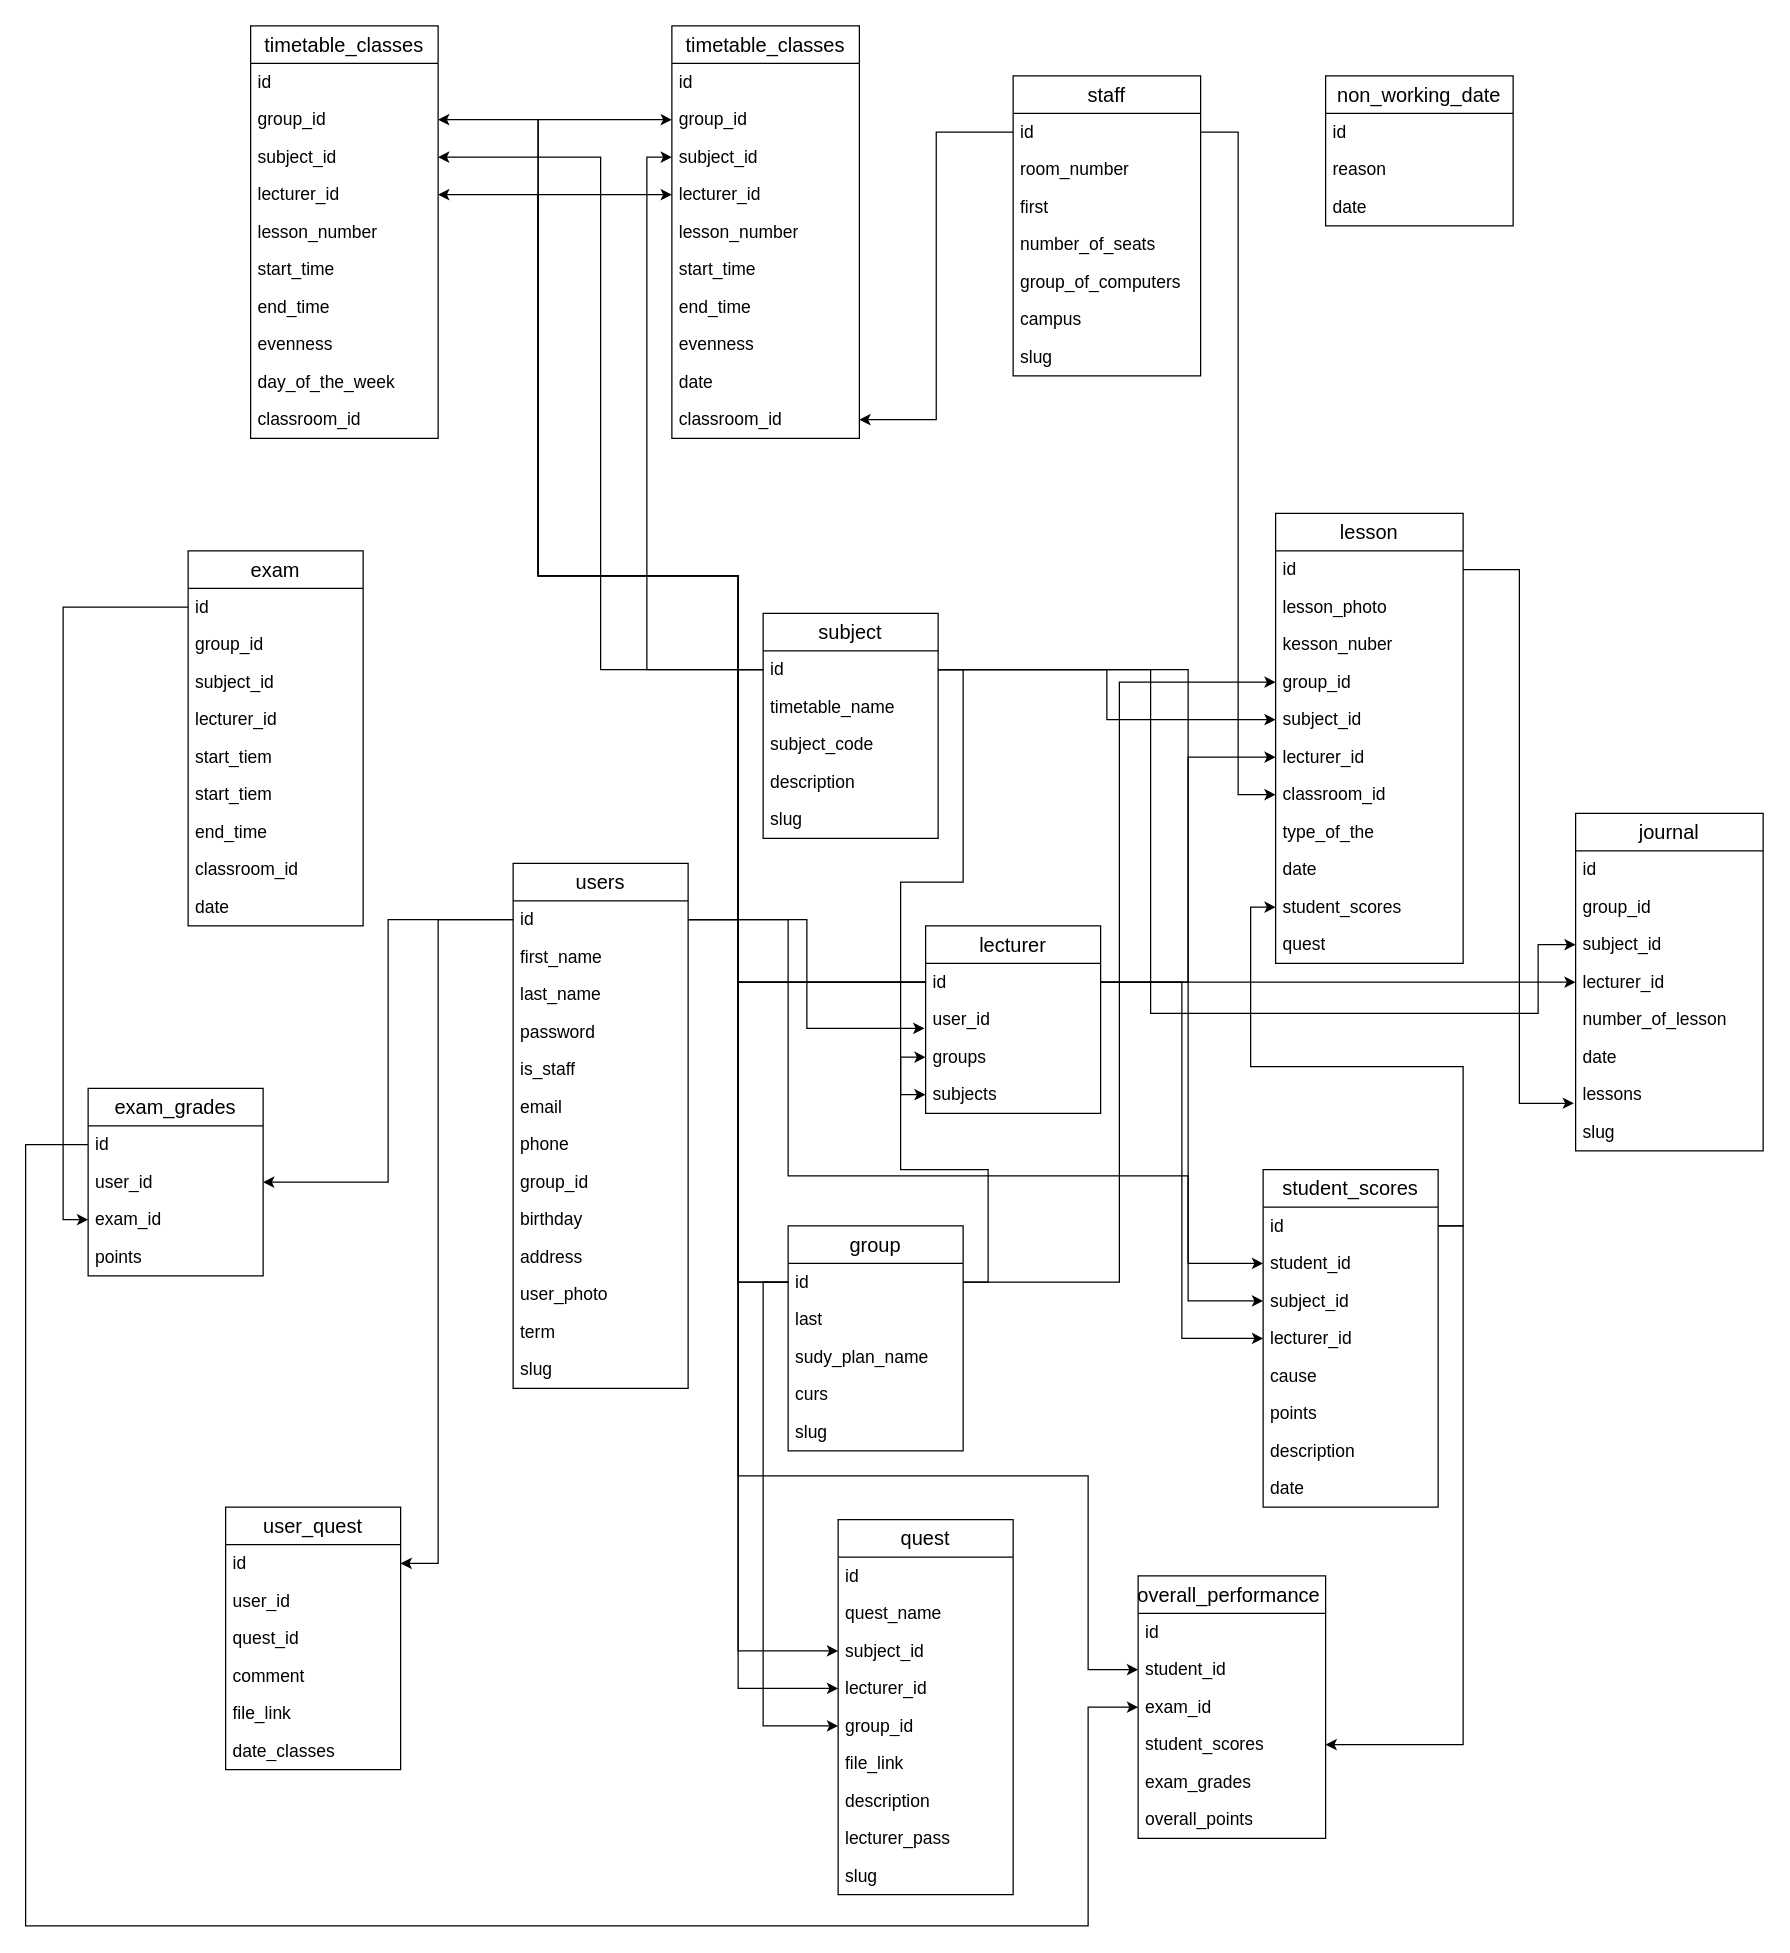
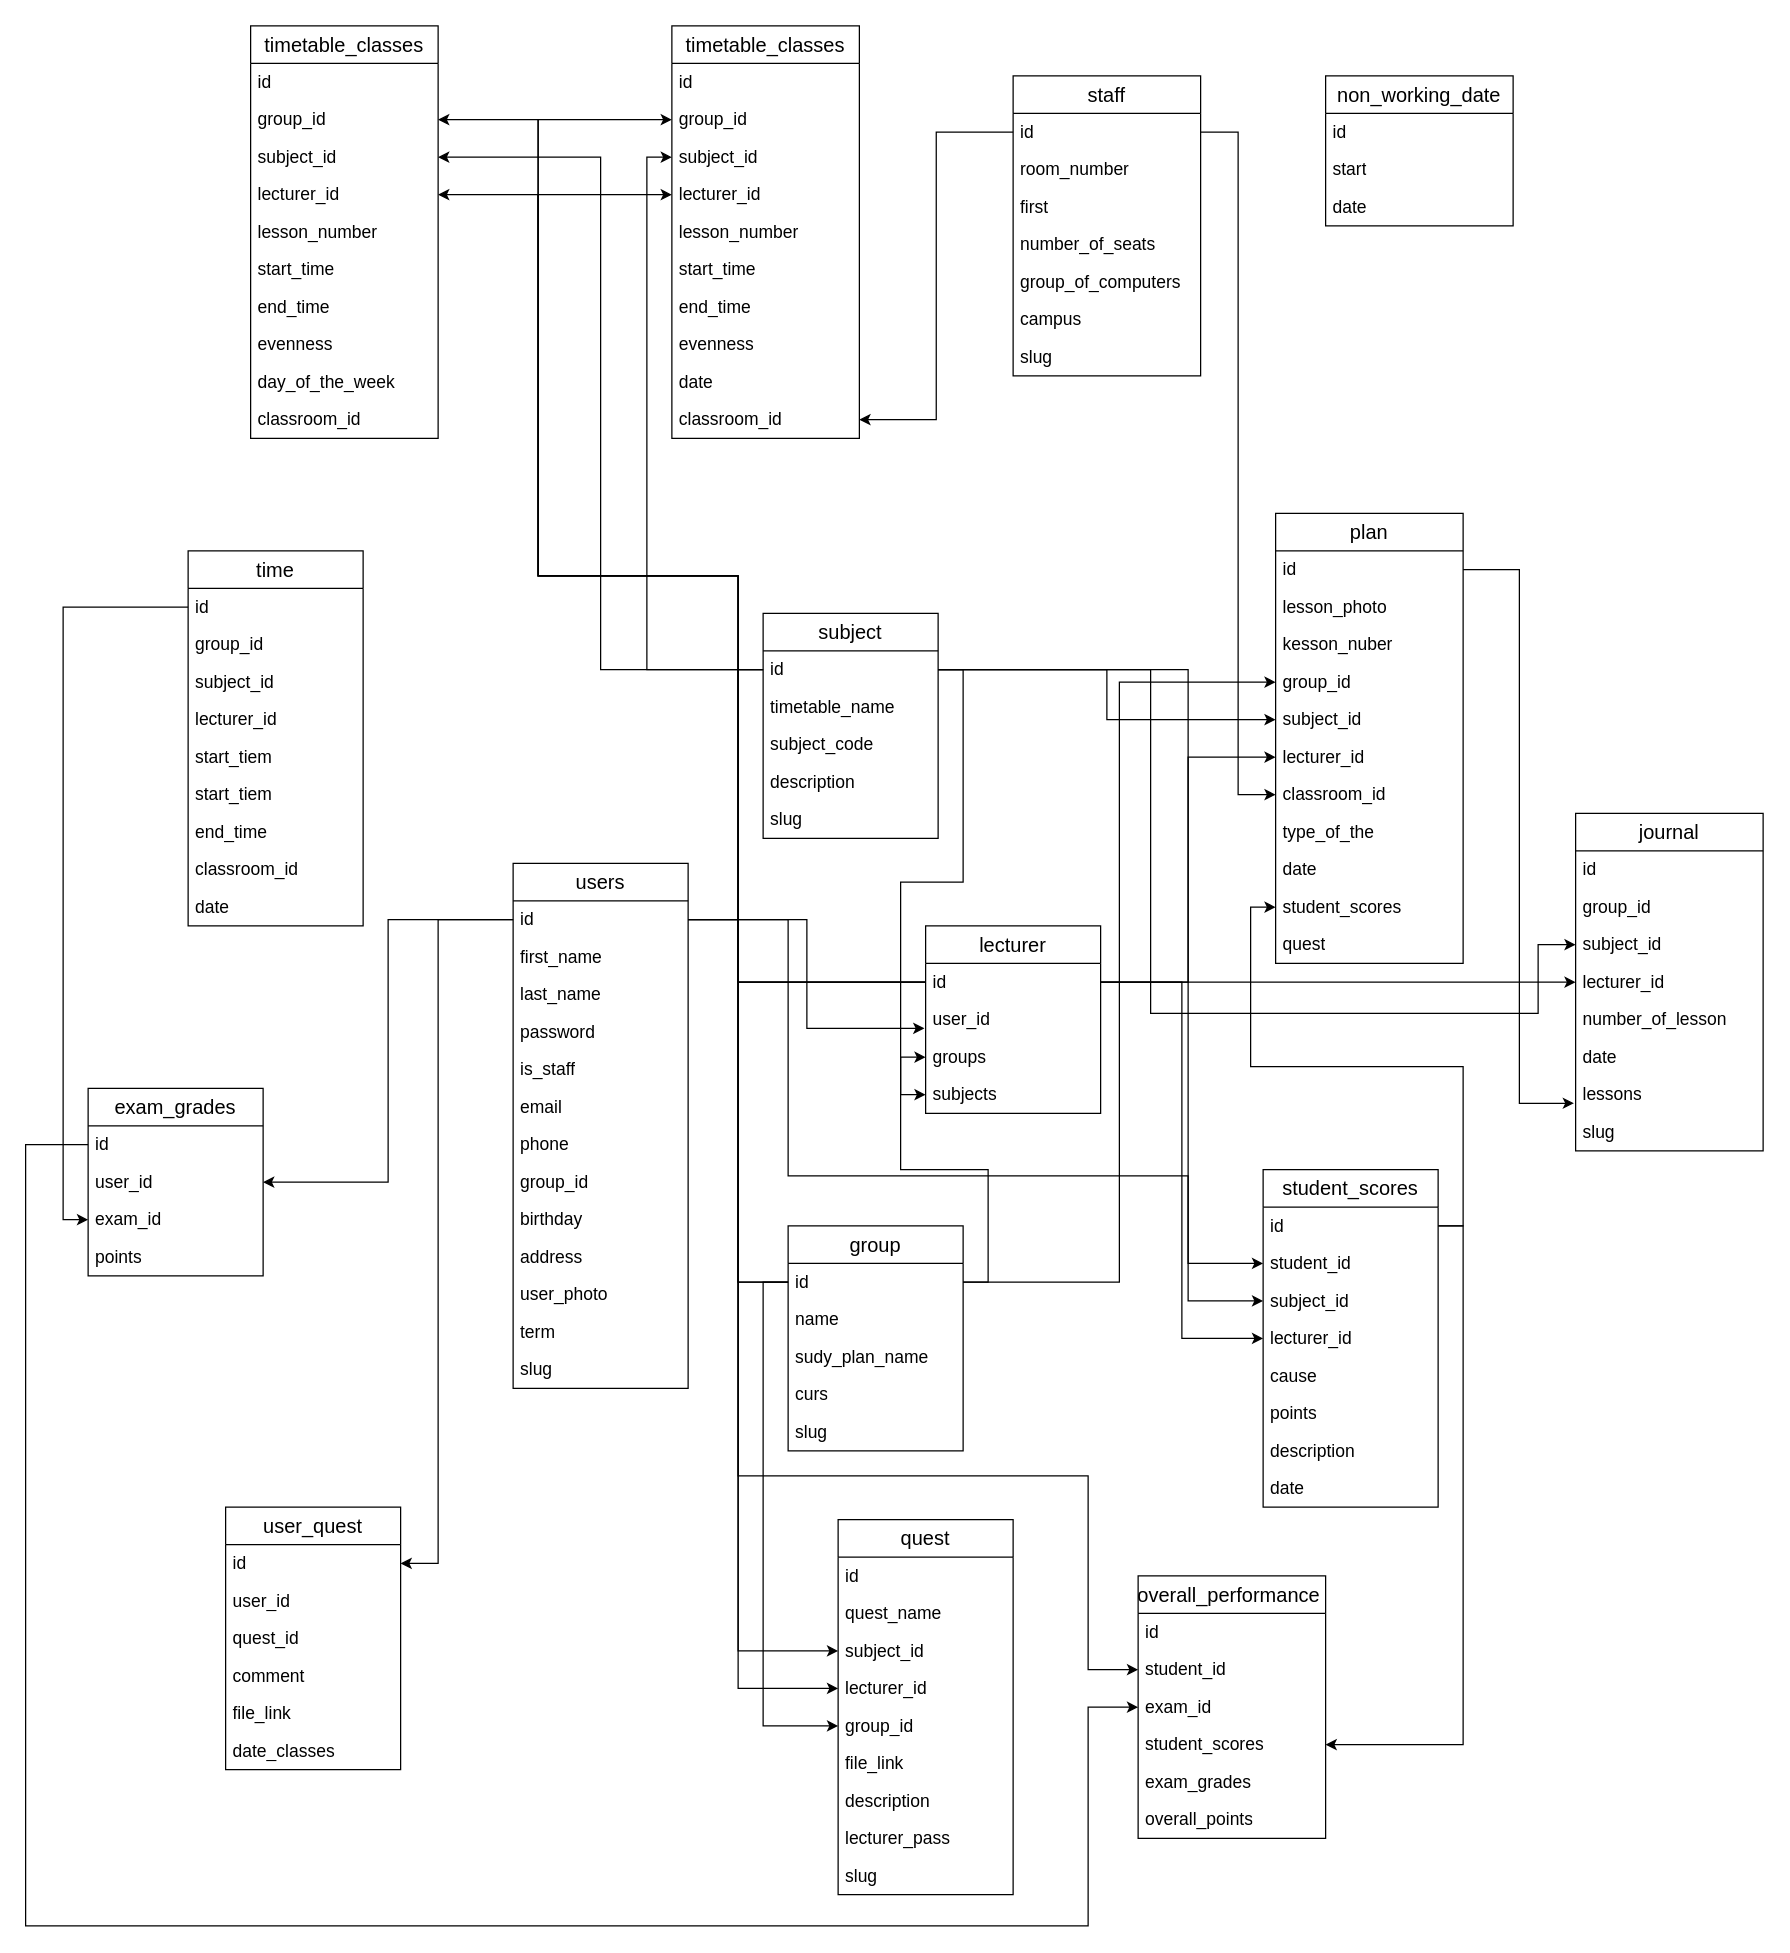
node "reason": label "reason" -> "start"
node "lesson": label "lesson" -> "plan"
node "exam": label "exam" -> "time"
node "last": label "last" -> "name"
